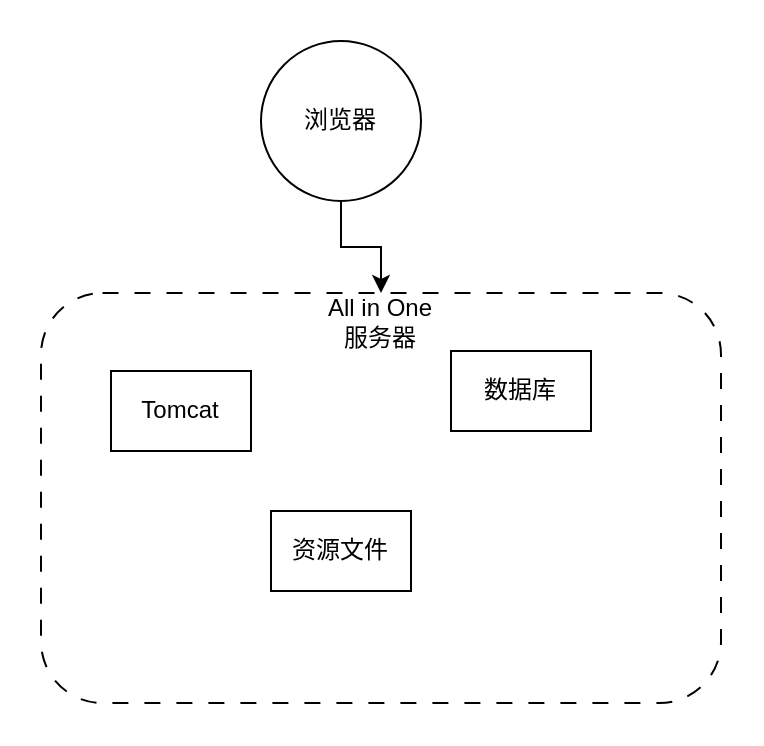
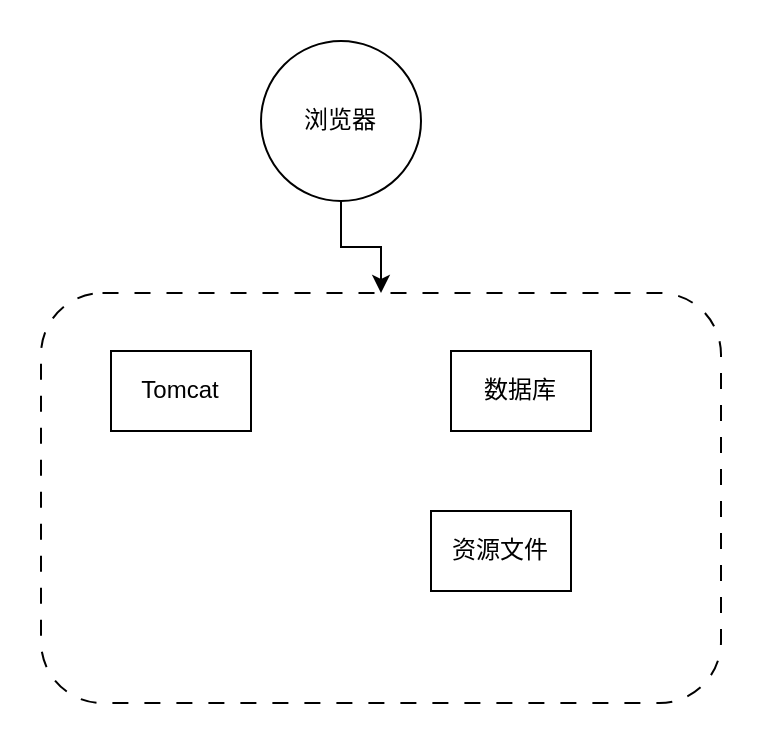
node "All in One 服务器": removed
node "Tomcat": moved (181, 411) -> (181, 391)
node "资源文件": moved (341, 551) -> (501, 551)
